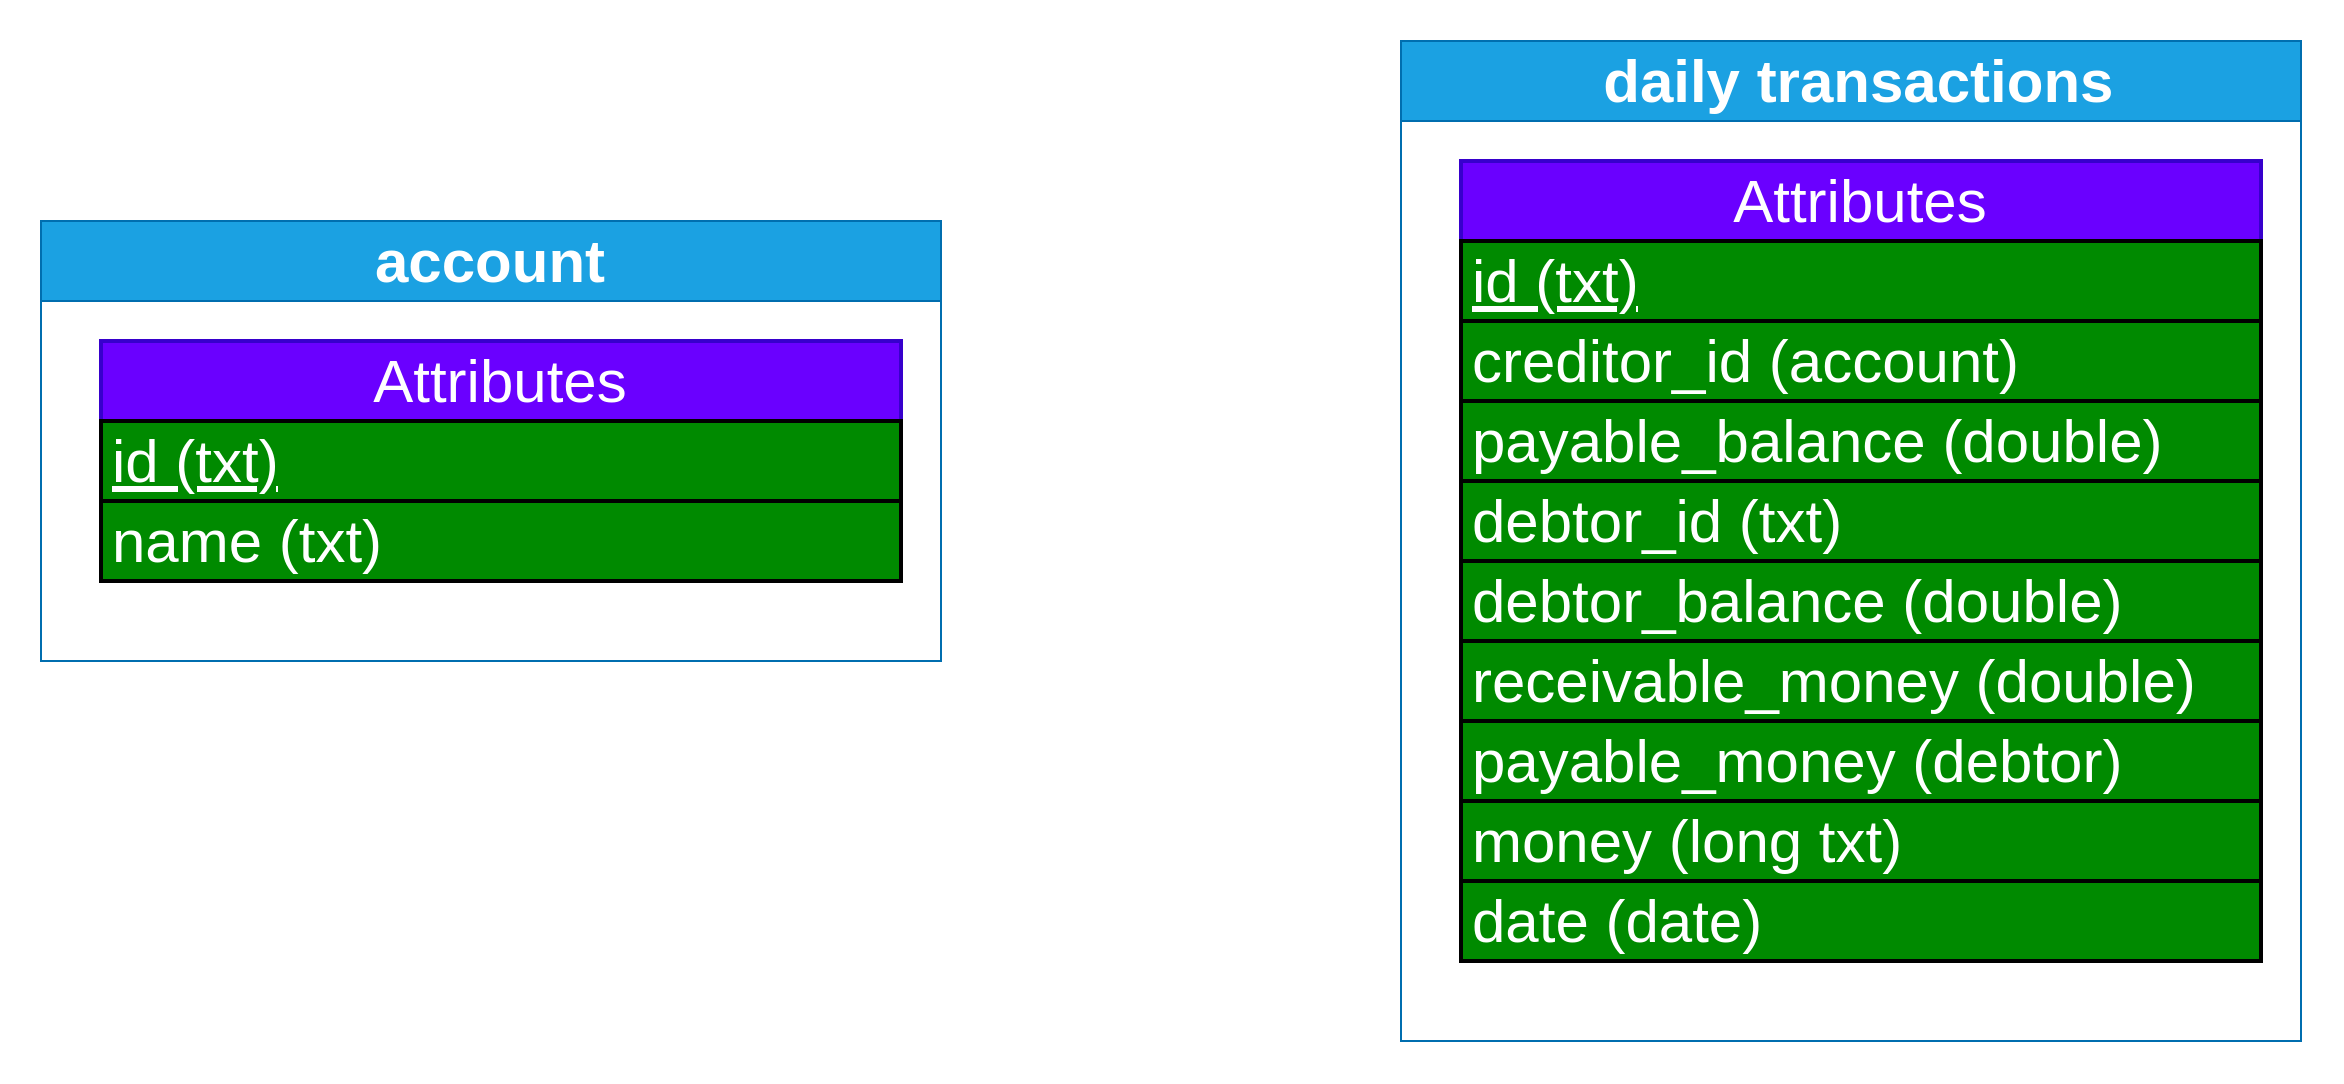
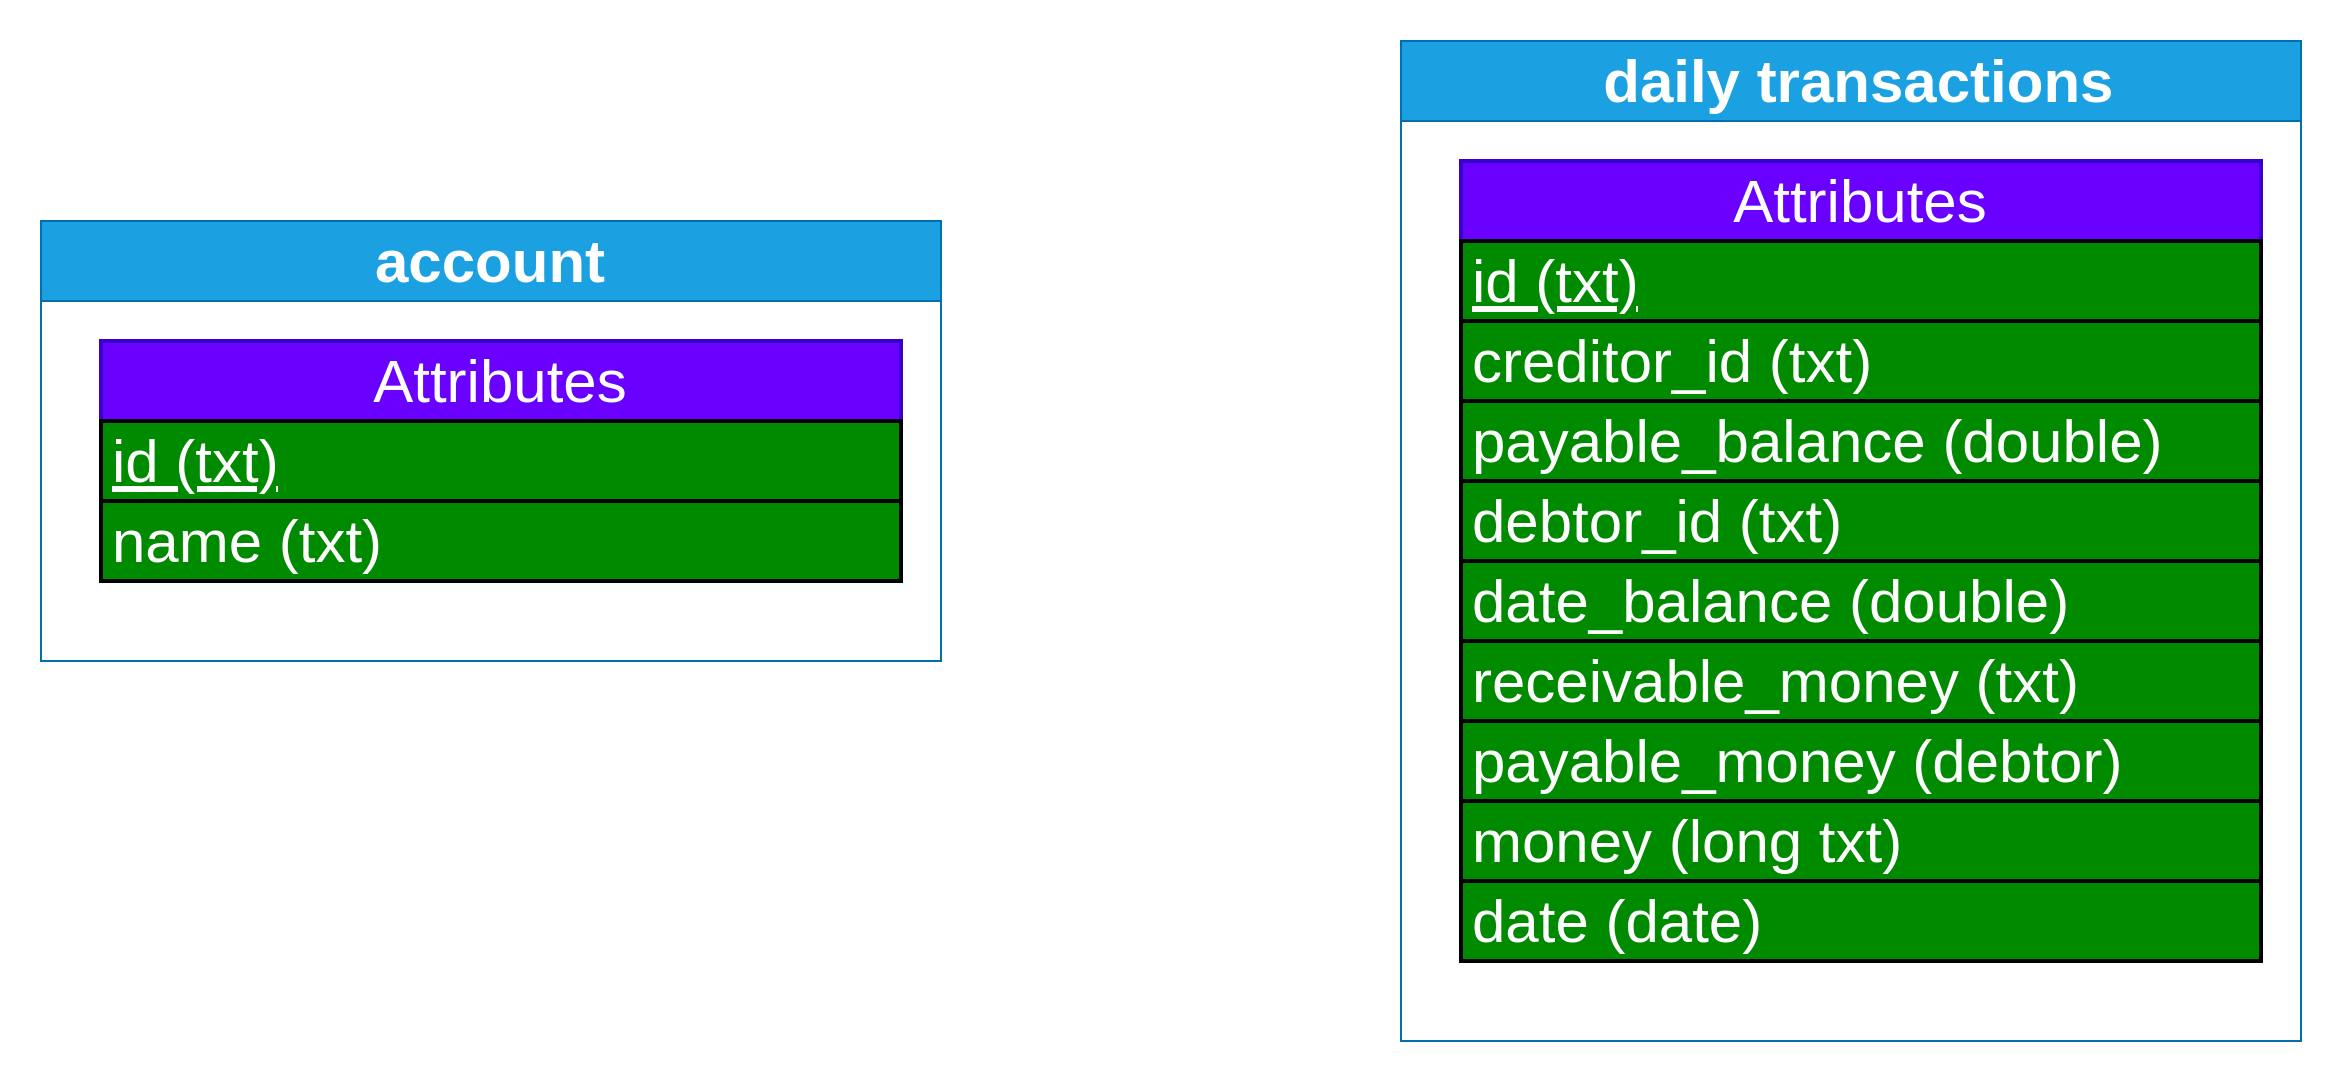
node "creditor_id (account)": label "creditor_id (account)" -> "creditor_id (txt)"
node "debtor_balance (double)": label "debtor_balance (double)" -> "date_balance (double)"
node "receivable_money (double)": label "receivable_money (double)" -> "receivable_money (txt)"
